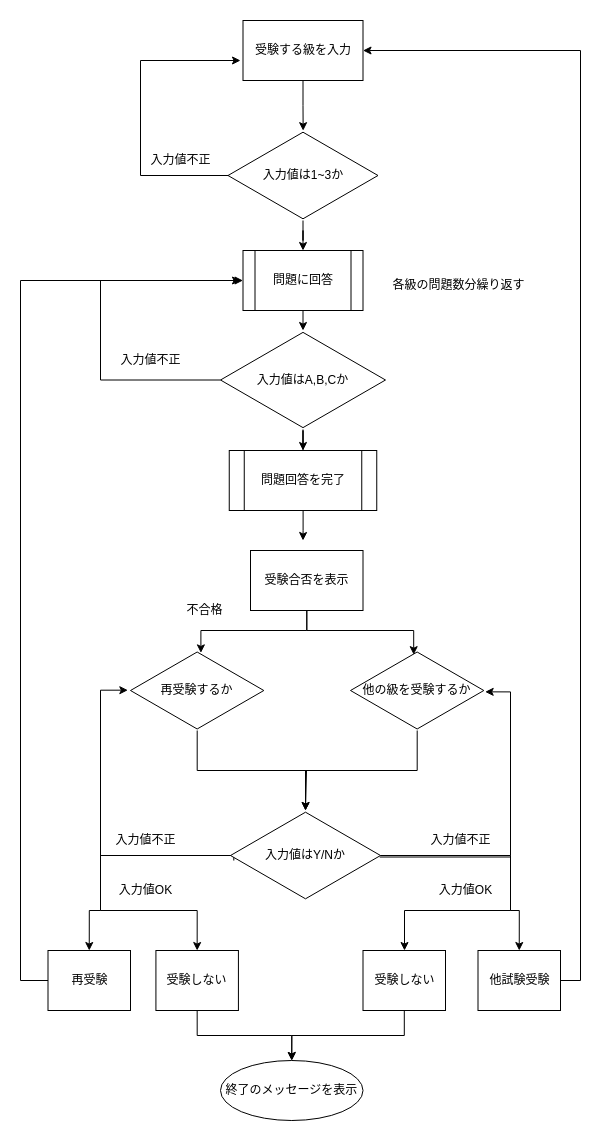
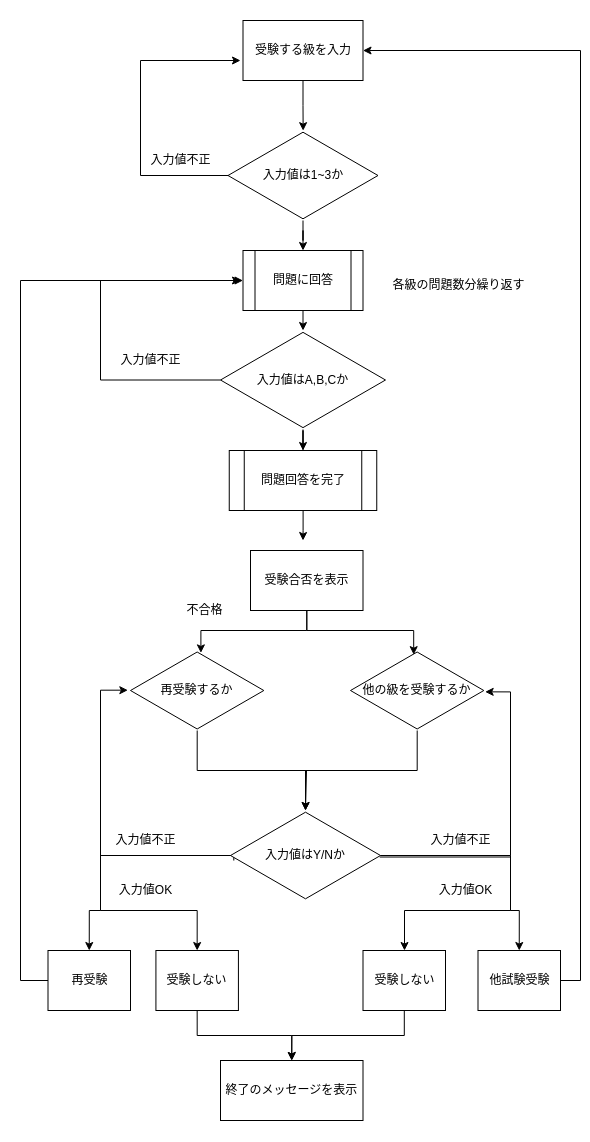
node "終了のメッセージを表示": shape ellipse -> rectangle
